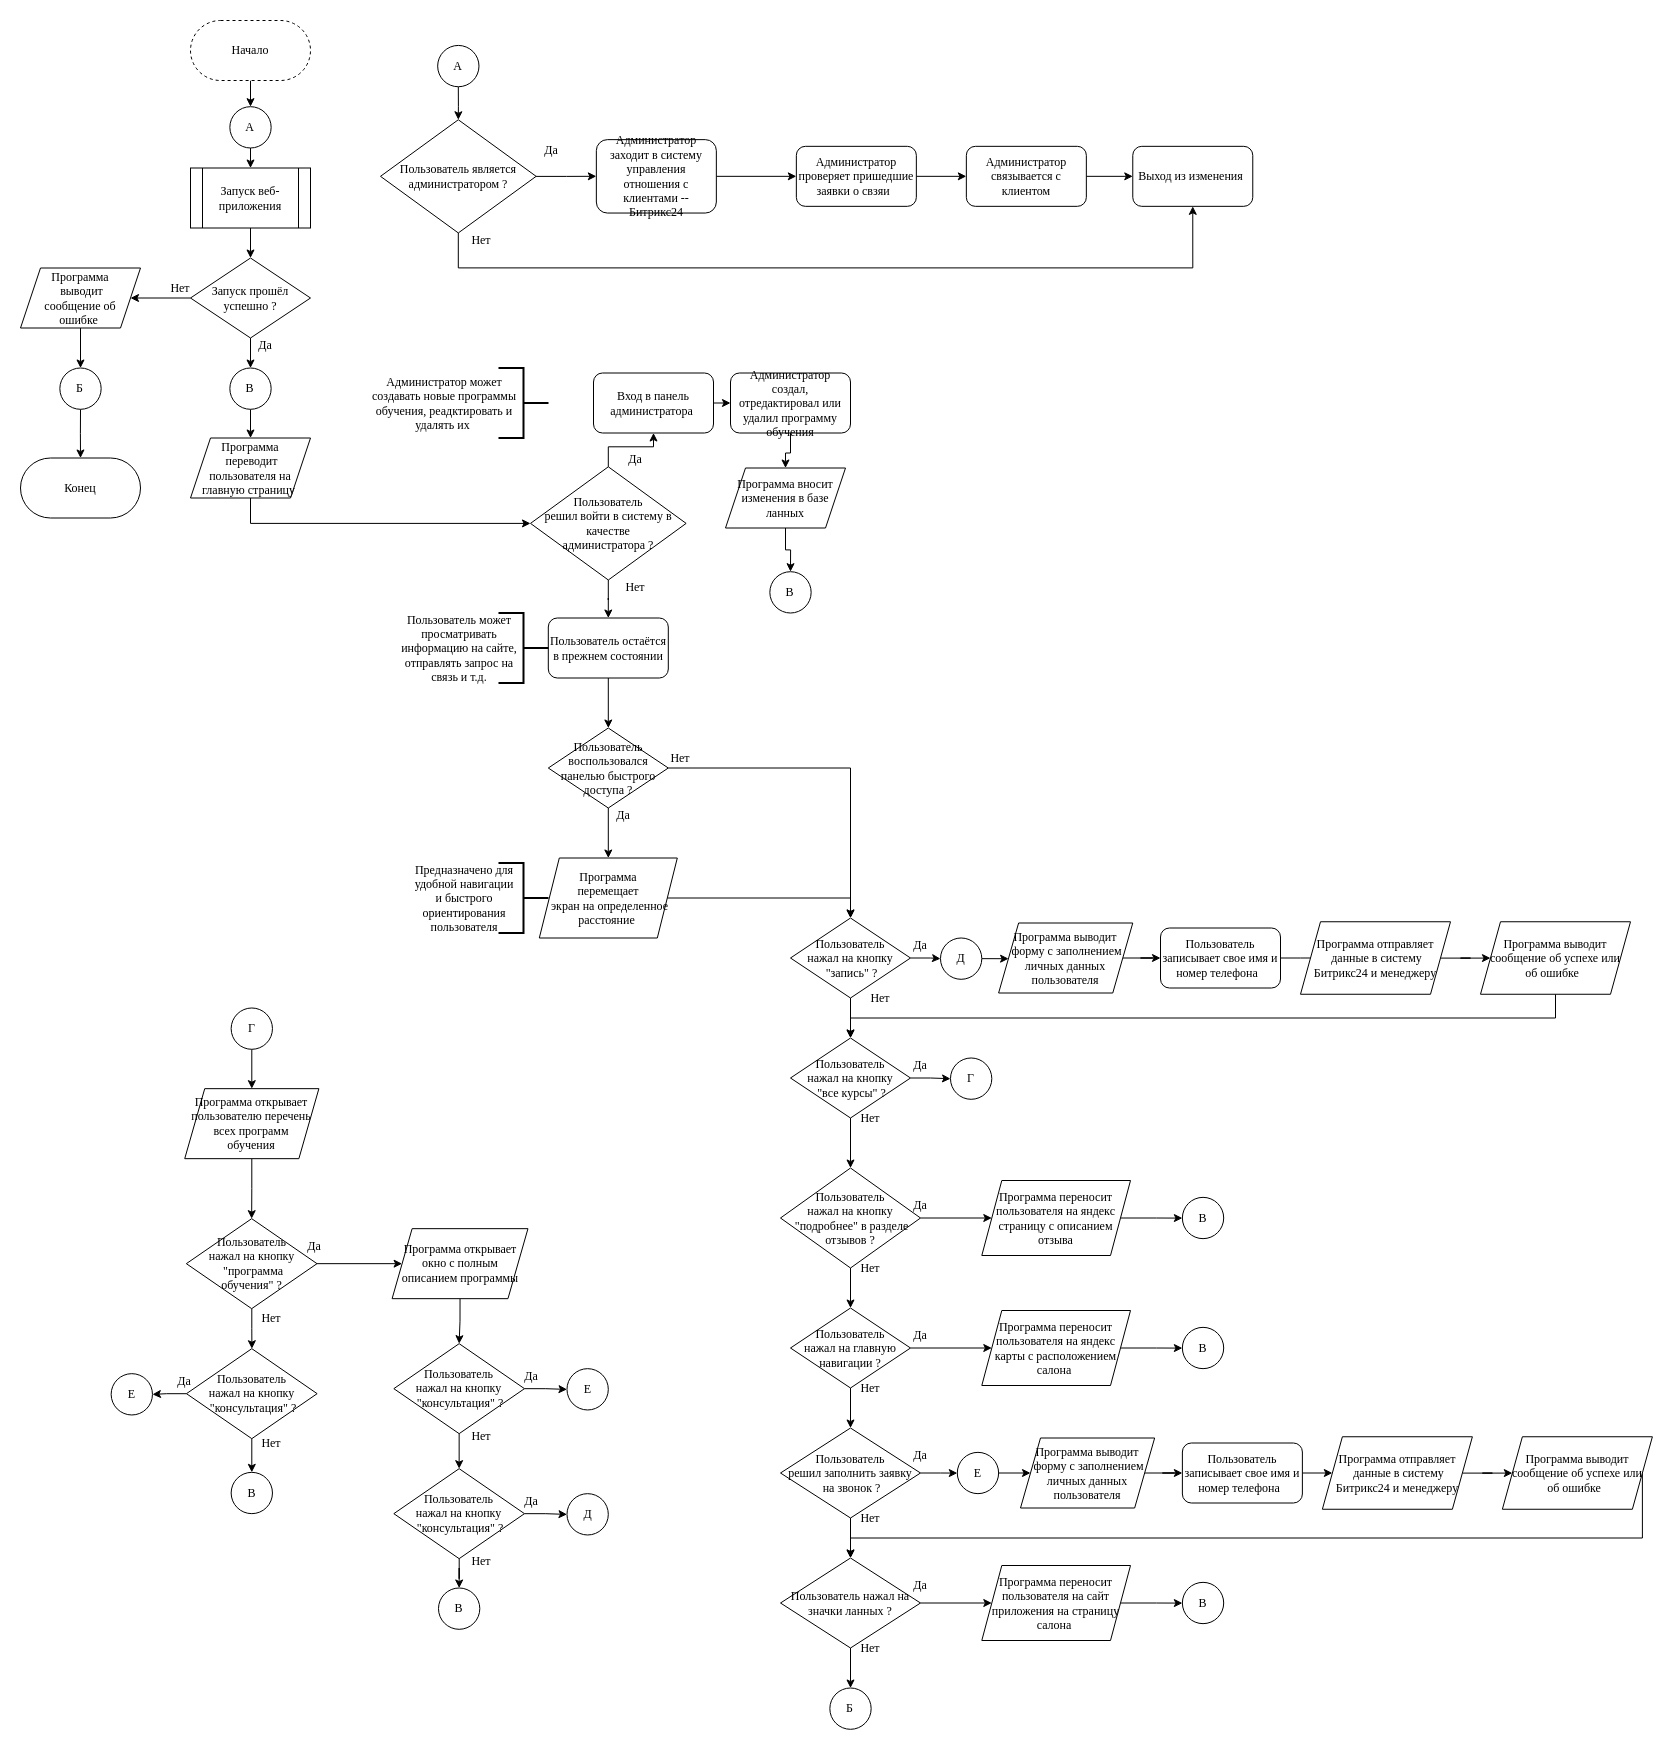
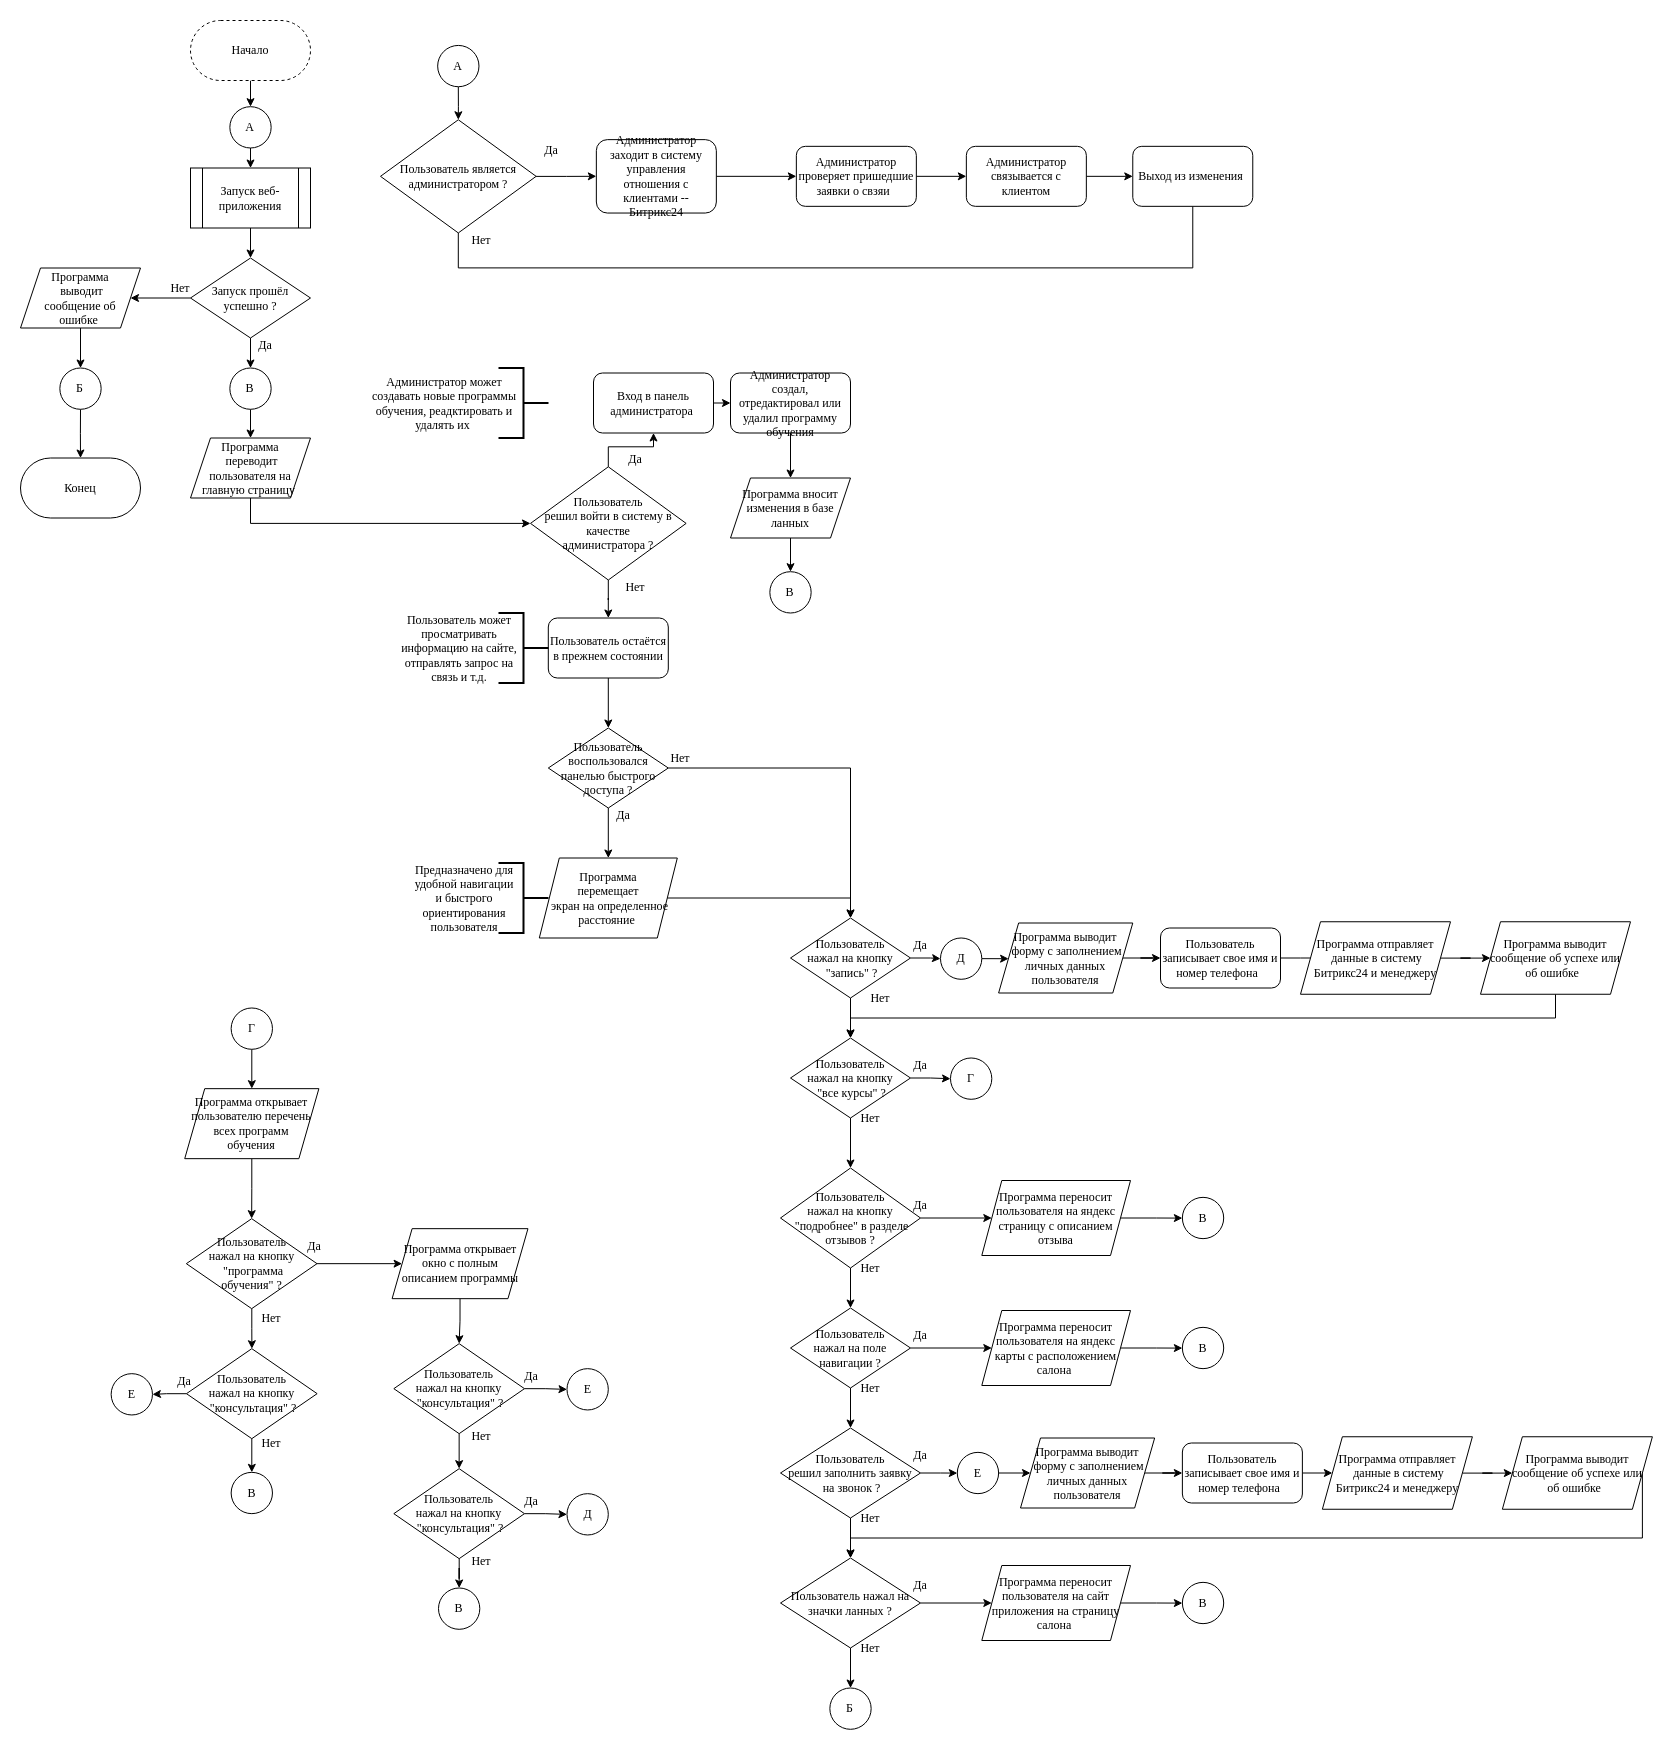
edge "Пользователь является администратором ?" -> "Выход из изменения": arrowhead classic -> none
node "Программа вносит изменения в базе ланных": moved (786, 498) -> (791, 508)
node "Пользователь нажал на главную навигации ?": label "Пользователь нажал на главную навигации ?" -> "Пользователь нажал на поле навигации ?"
